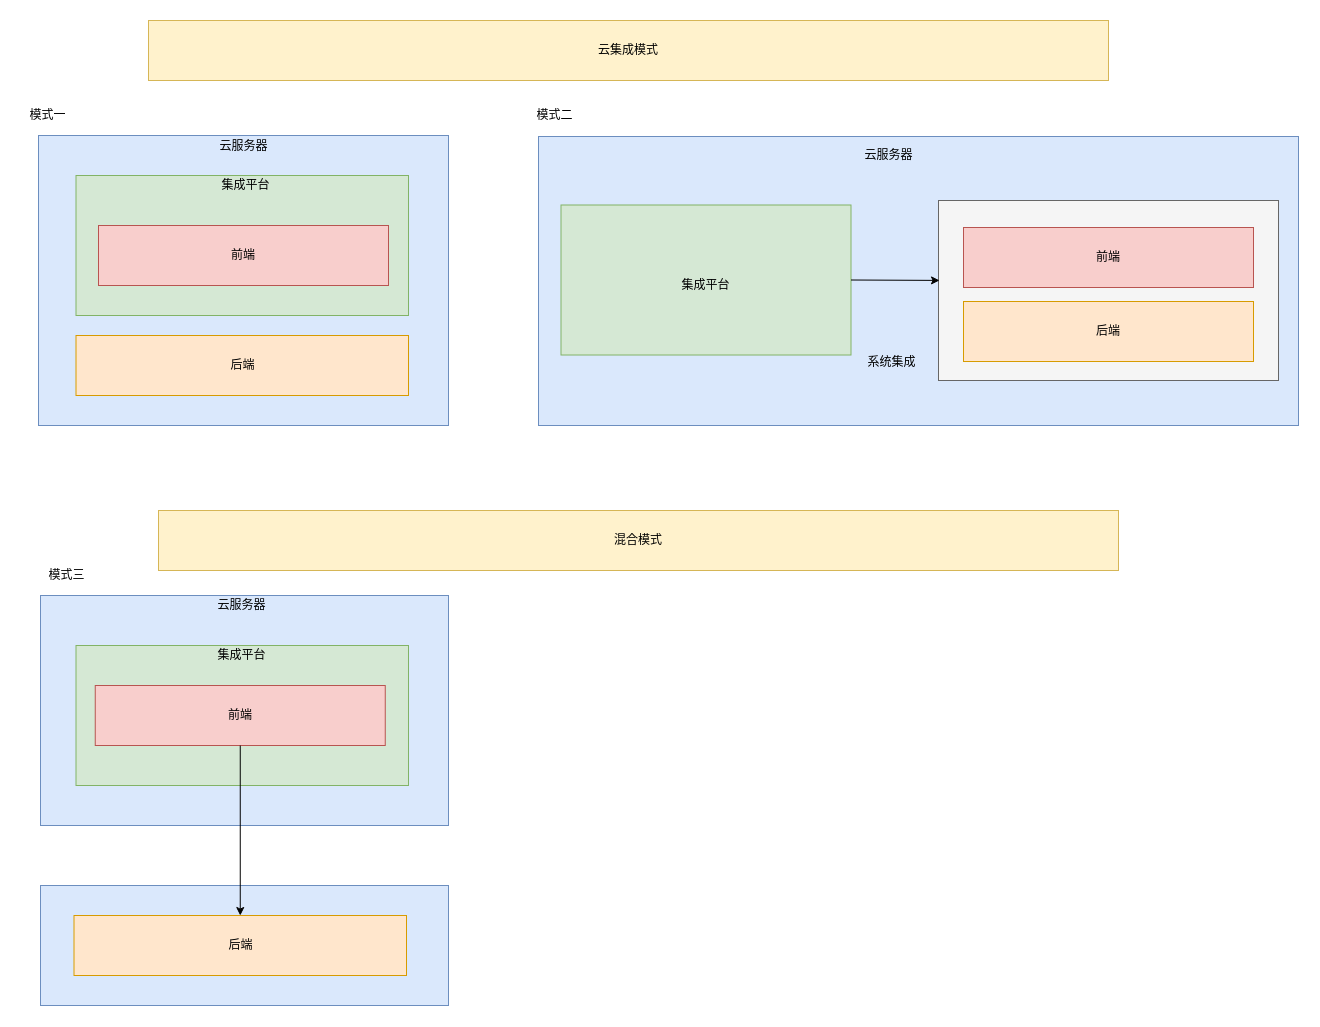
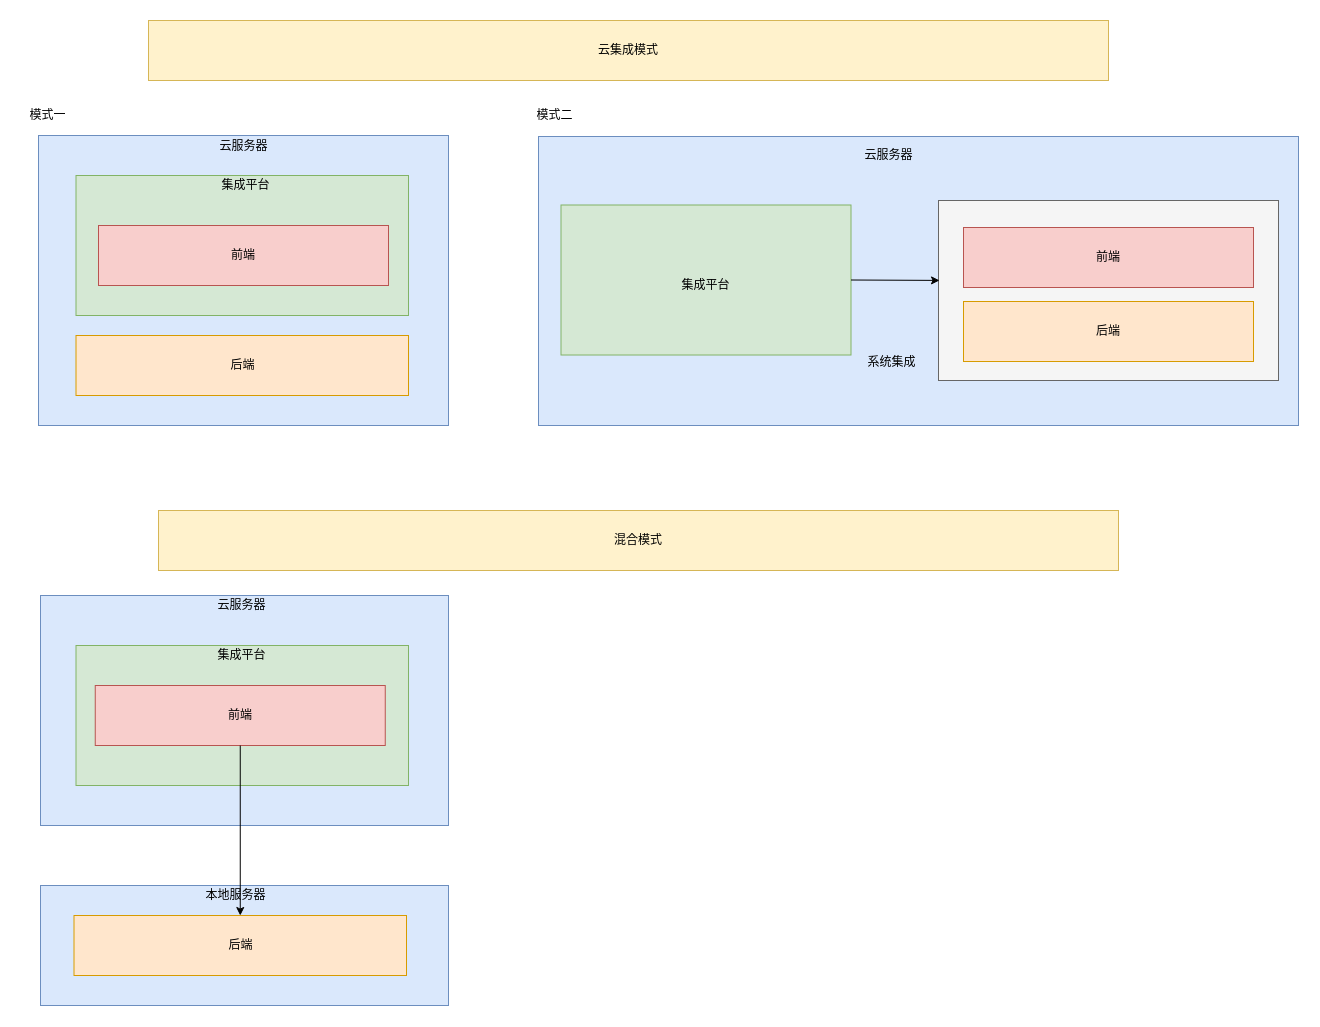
node "模式三": removed
node "本地服务器": added
